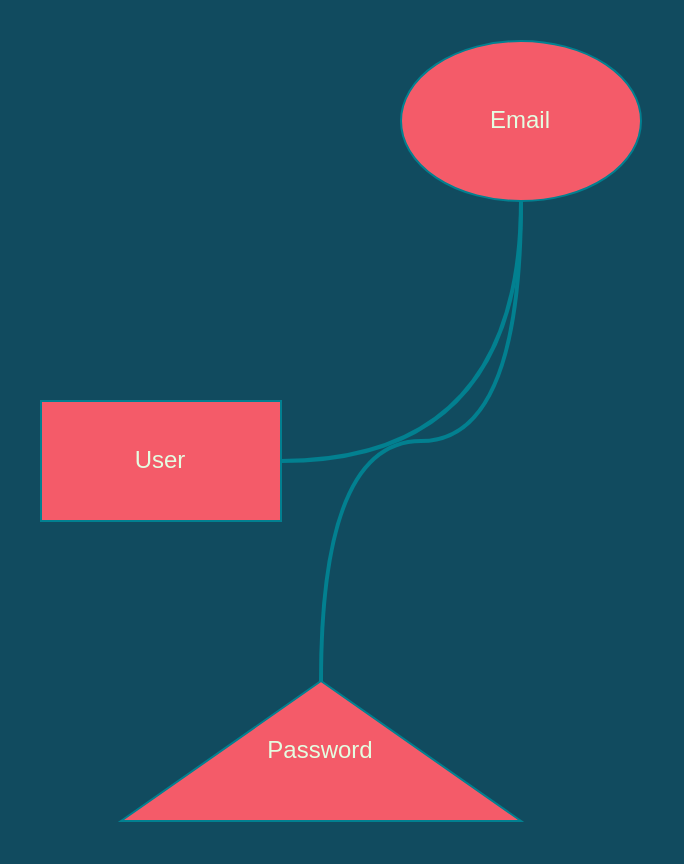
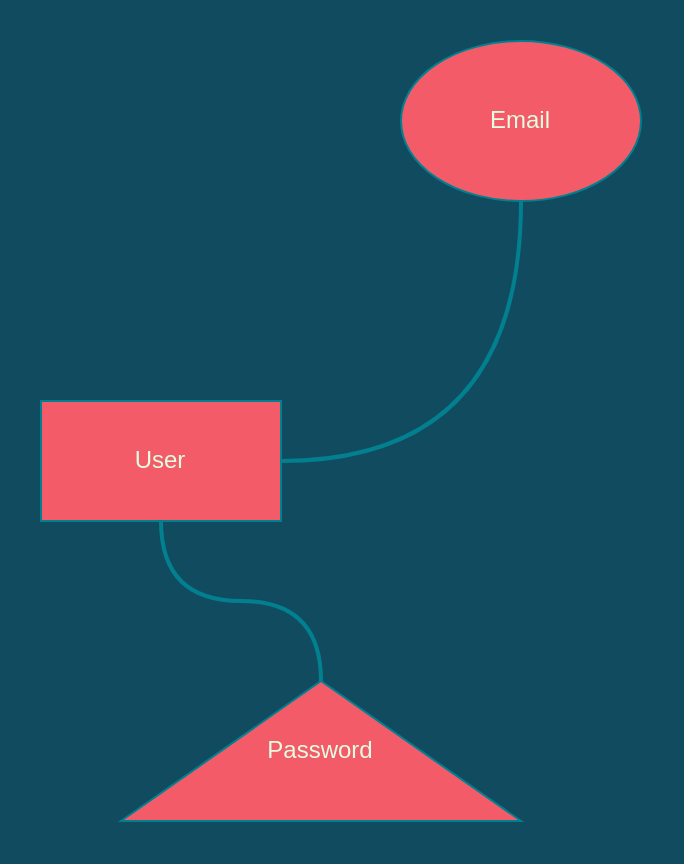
edge "Email" -- "Password": now "User" -- "Password"
